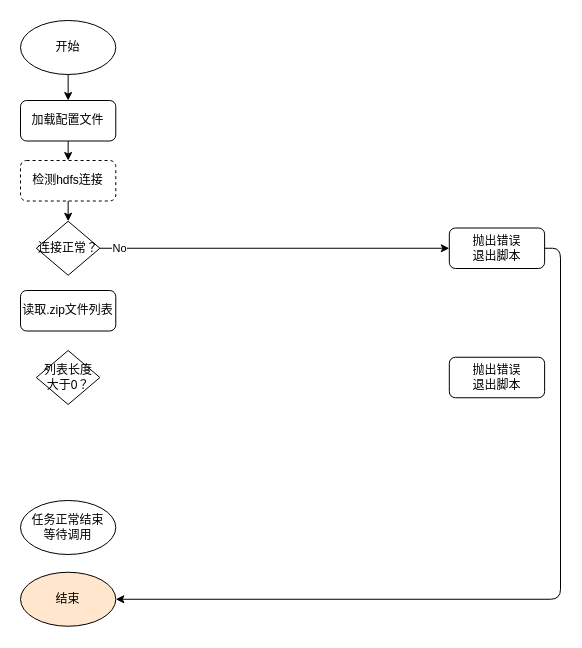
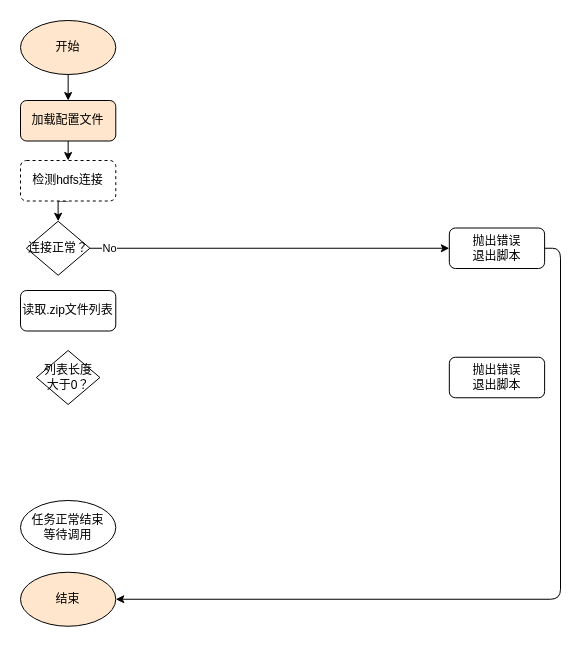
node "开始": fillcolor #ffffff -> #ffe6cc
node "加载配置文件": fillcolor #ffffff -> #ffe6cc
node "连接正常？": moved (68, 248) -> (58, 248)
